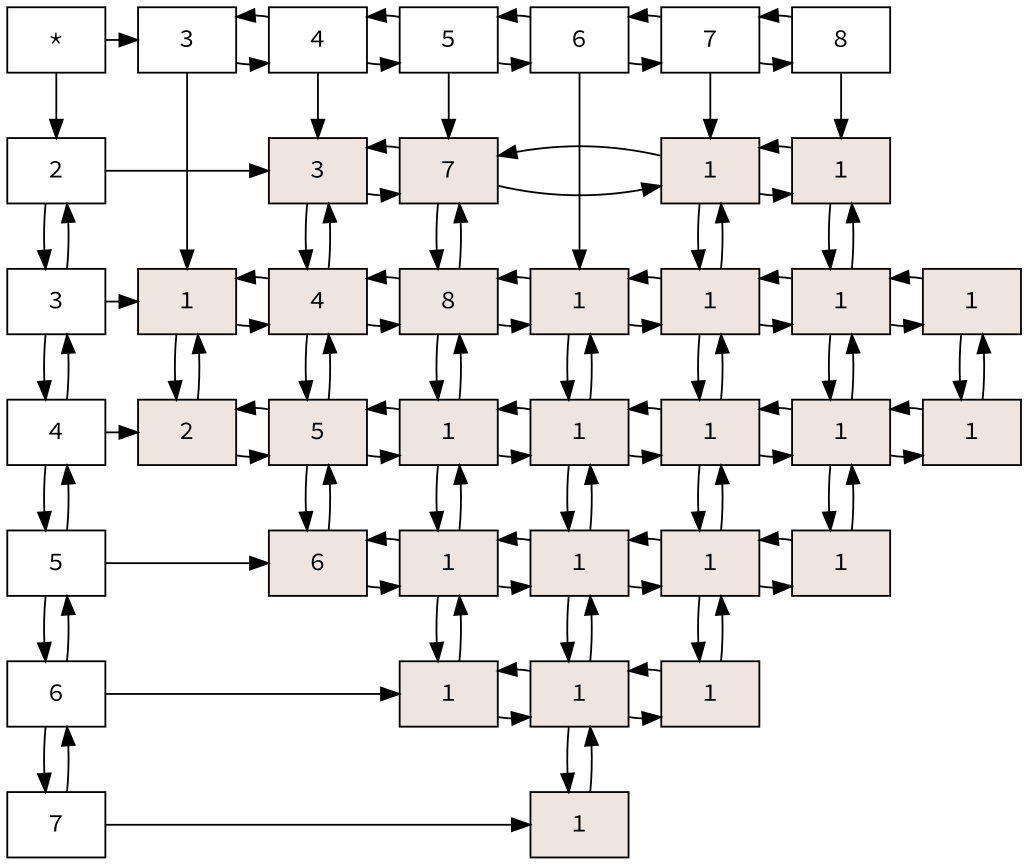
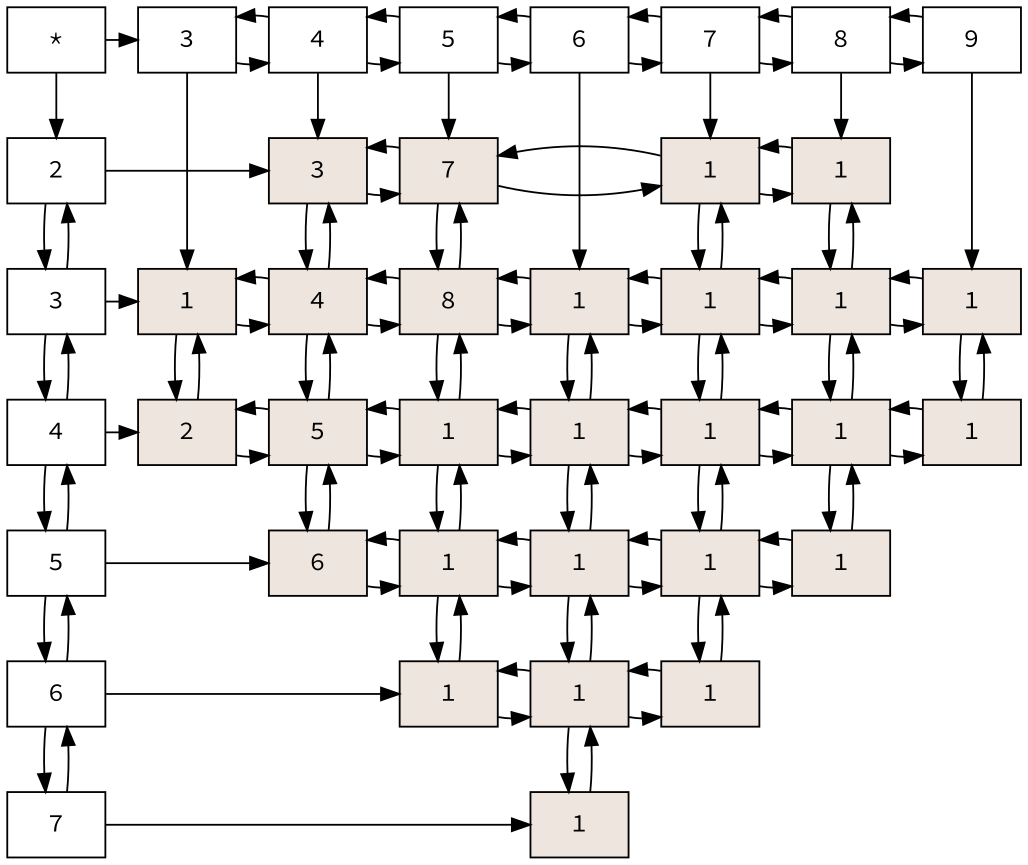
node "9": added
